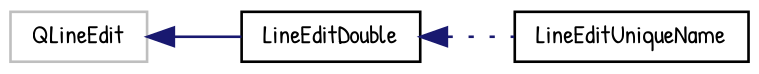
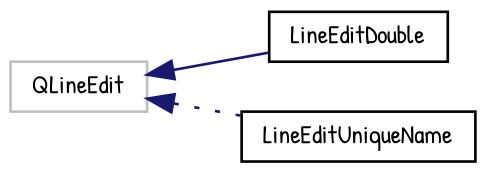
edge "LineEditUniqueName" -> "LineEditDouble": now "LineEditUniqueName" -> "QLineEdit"
